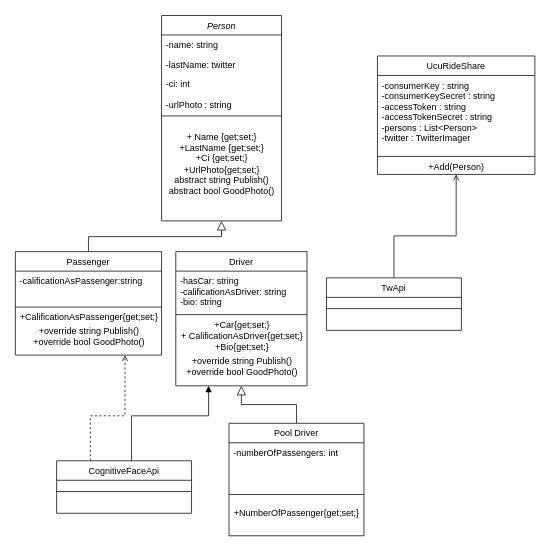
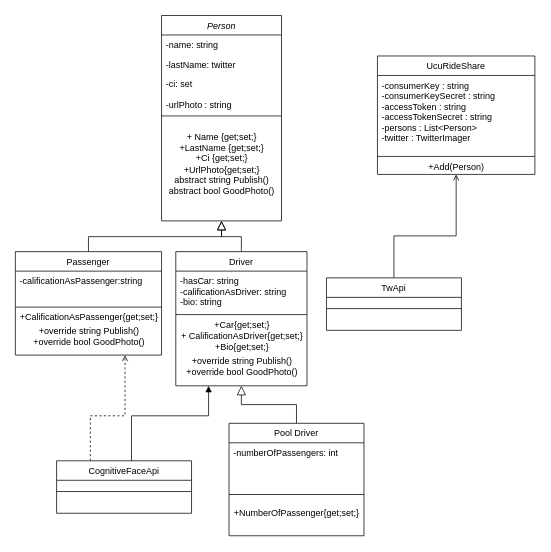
node "-ci: int -urlPhoto : string": label "-ci: int -urlPhoto : string" -> "-ci: set -urlPhoto : string"
edge "Driver" -> "Person": added
